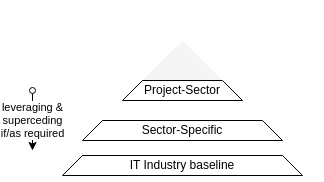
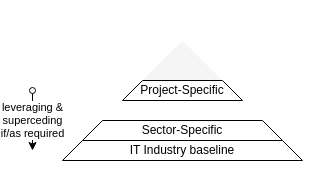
node "Project-Sector": label "Project-Sector" -> "Project-Specific"
node "IT Industry baseline": moved (183, 166) -> (183, 151)
